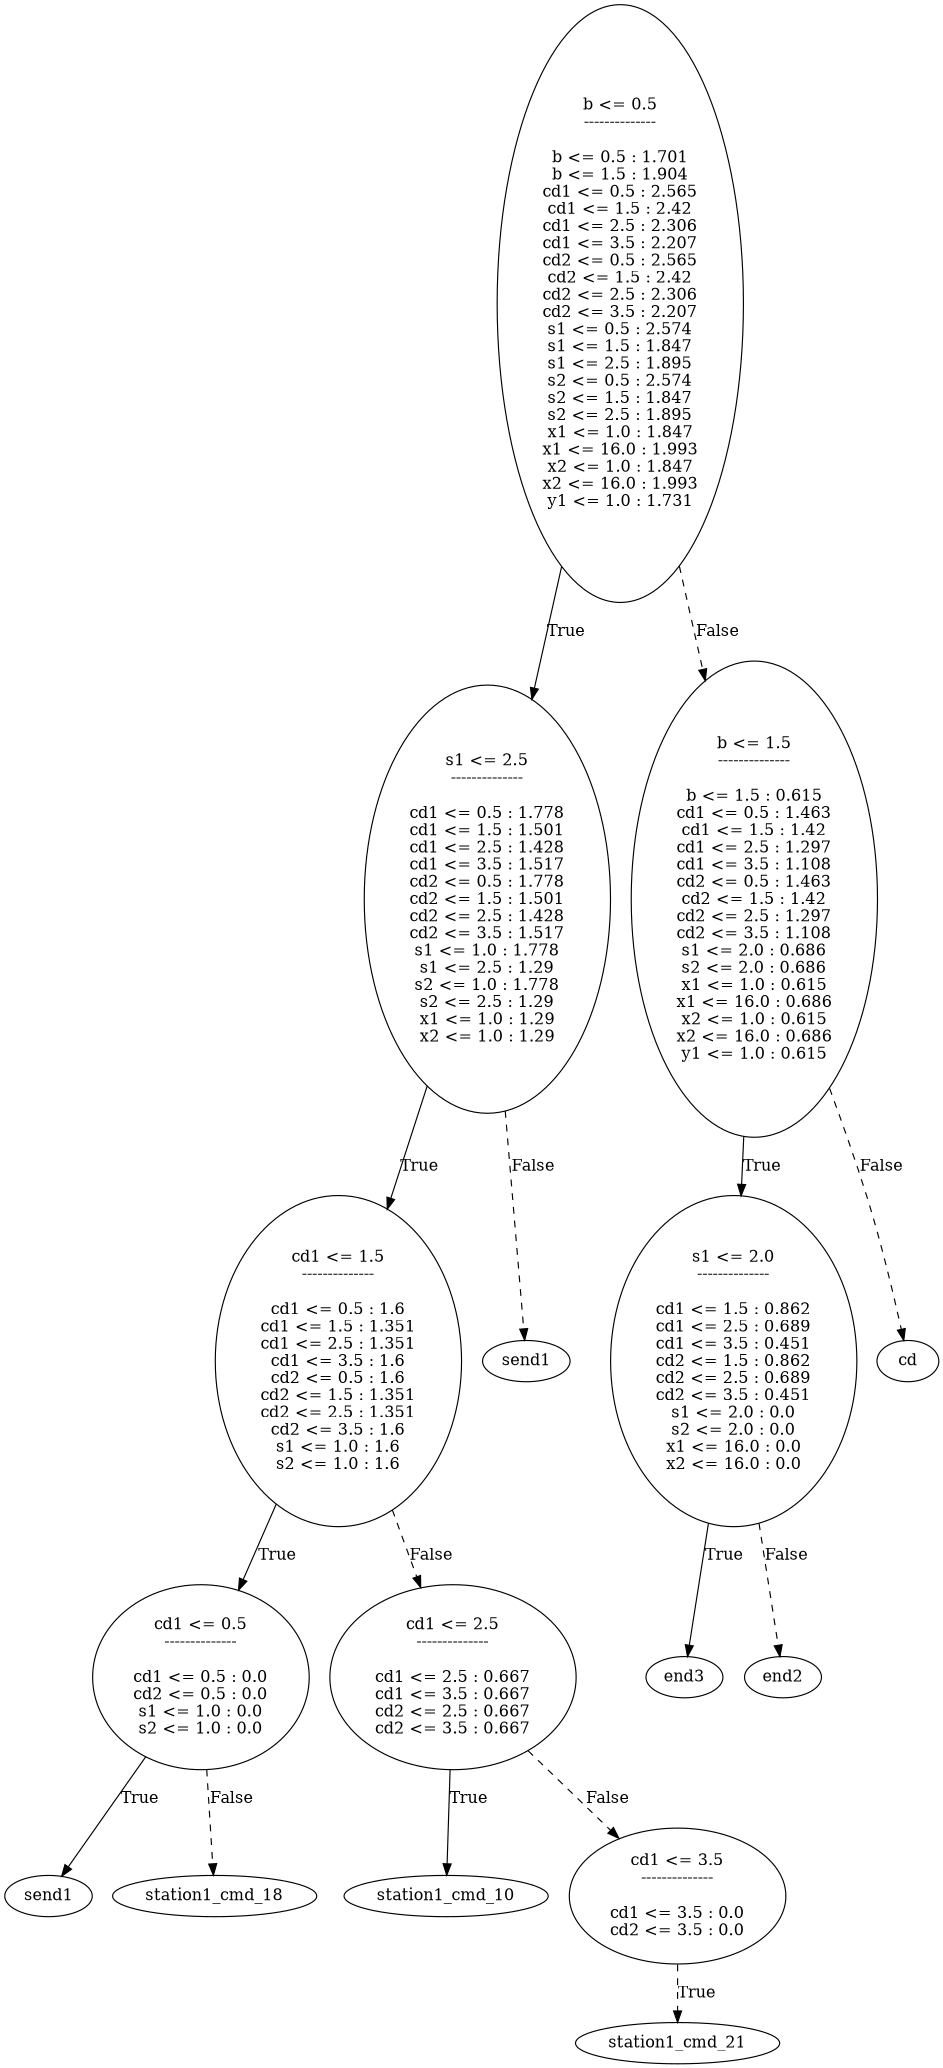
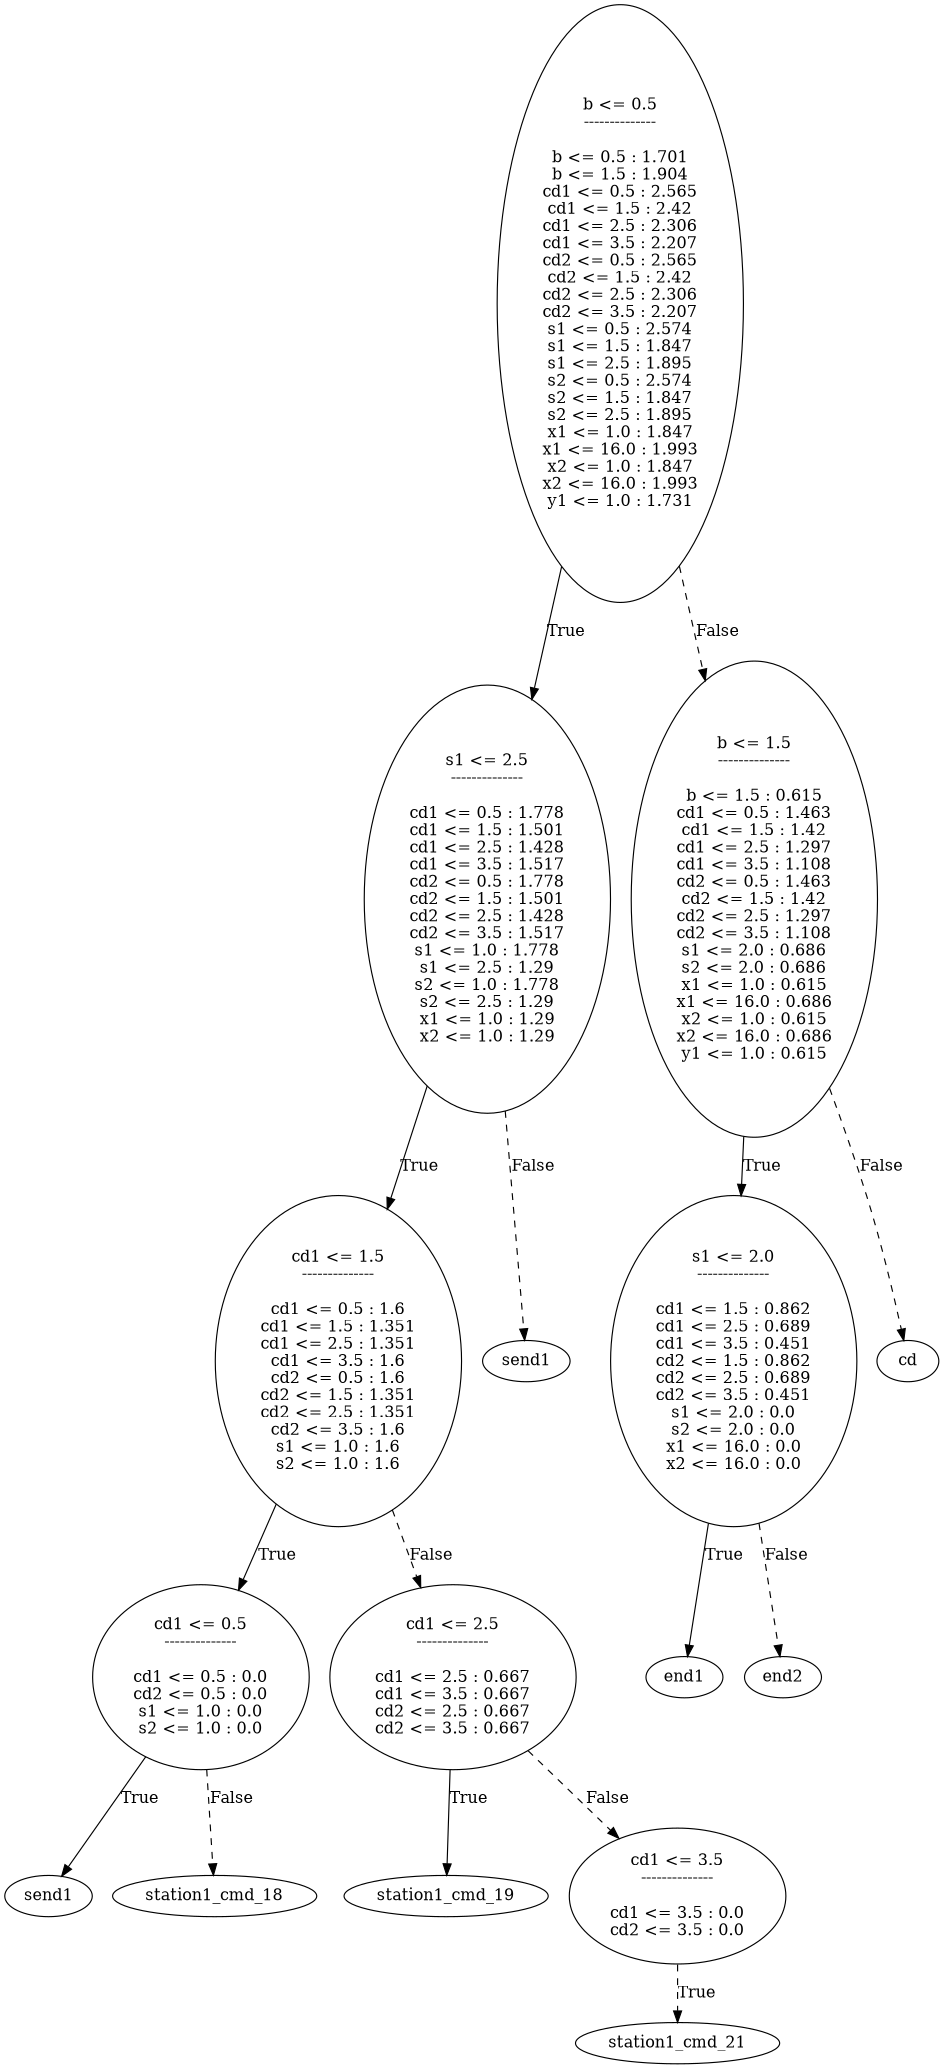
node "end3": label "end3" -> "end1"
node "station1_cmd_10": label "station1_cmd_10" -> "station1_cmd_19"
